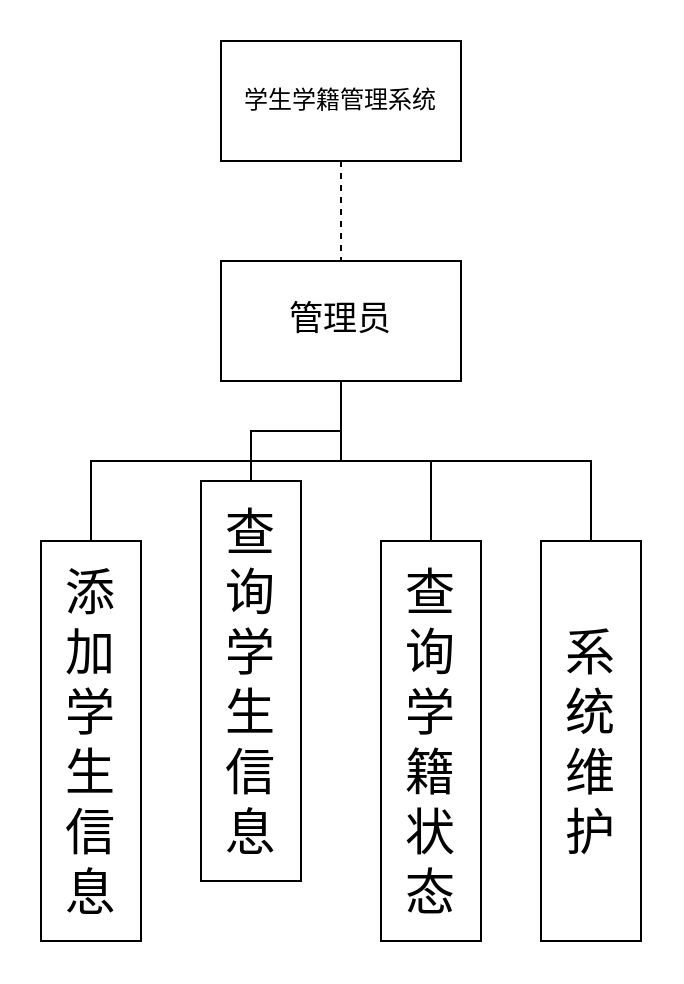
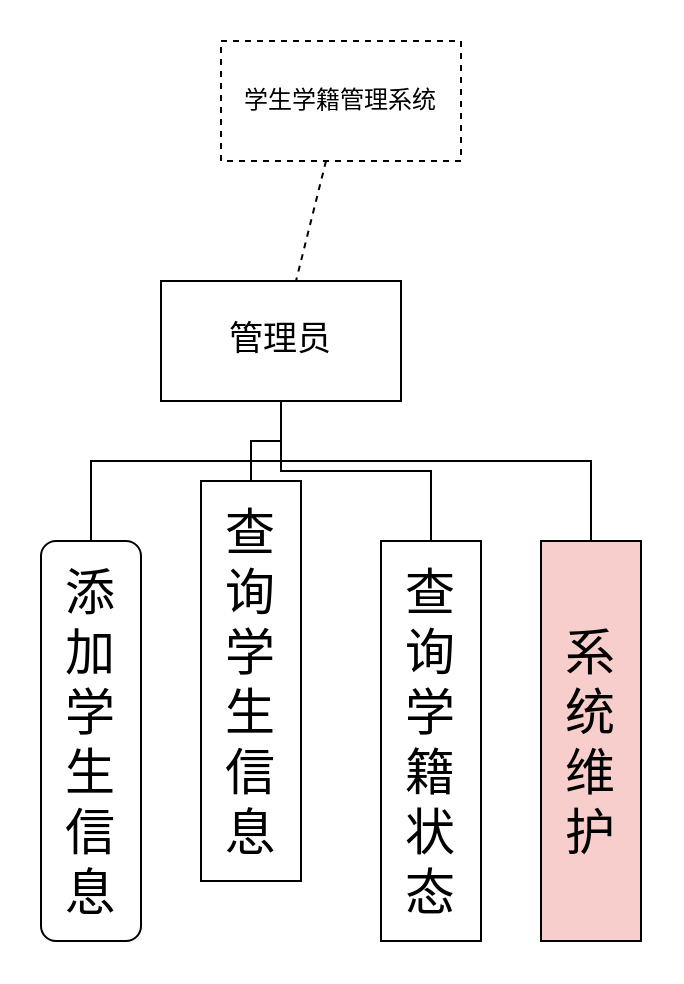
node "学生学籍管理系统": style solid -> dashed
node "管理员": moved (341, 321) -> (281, 341)
node "添加学生信息": shape rectangle -> rounded rectangle
node "系统维护": fillcolor #ffffff -> #f8cecc
